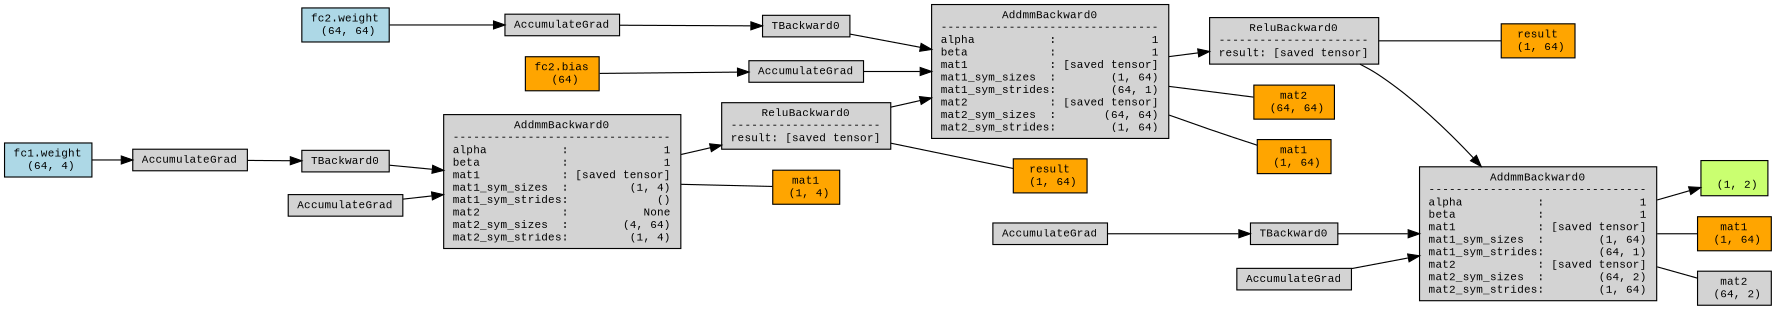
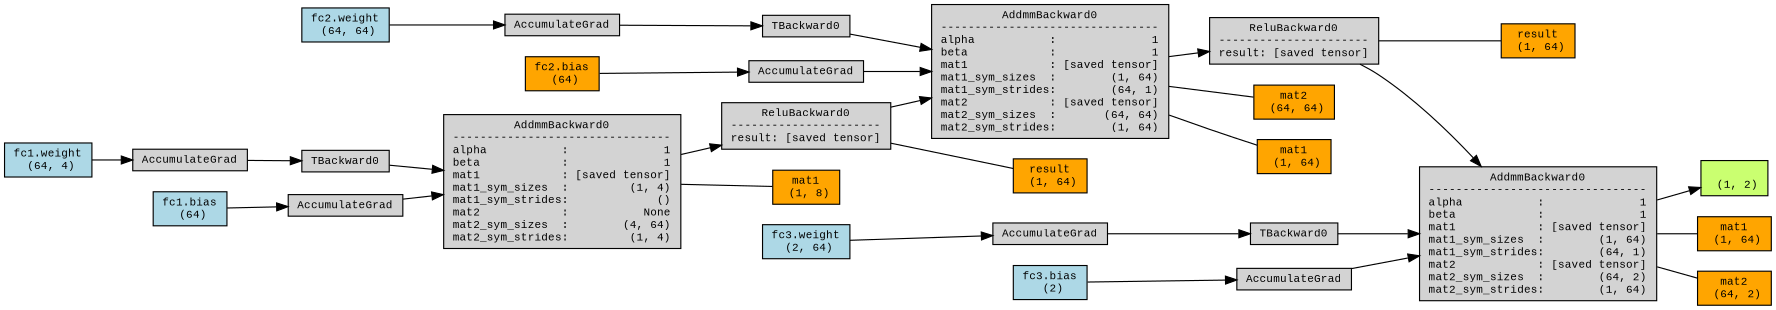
node "mat1 (1, 4)": label "mat1 (1, 4)" -> "mat1 (1, 8)"
node "fc1.bias (64)": added
node "fc3.weight (2, 64)": added
node "fc3.bias (2)": added
node "mat2 (64, 2)": fillcolor lightgrey -> orange
